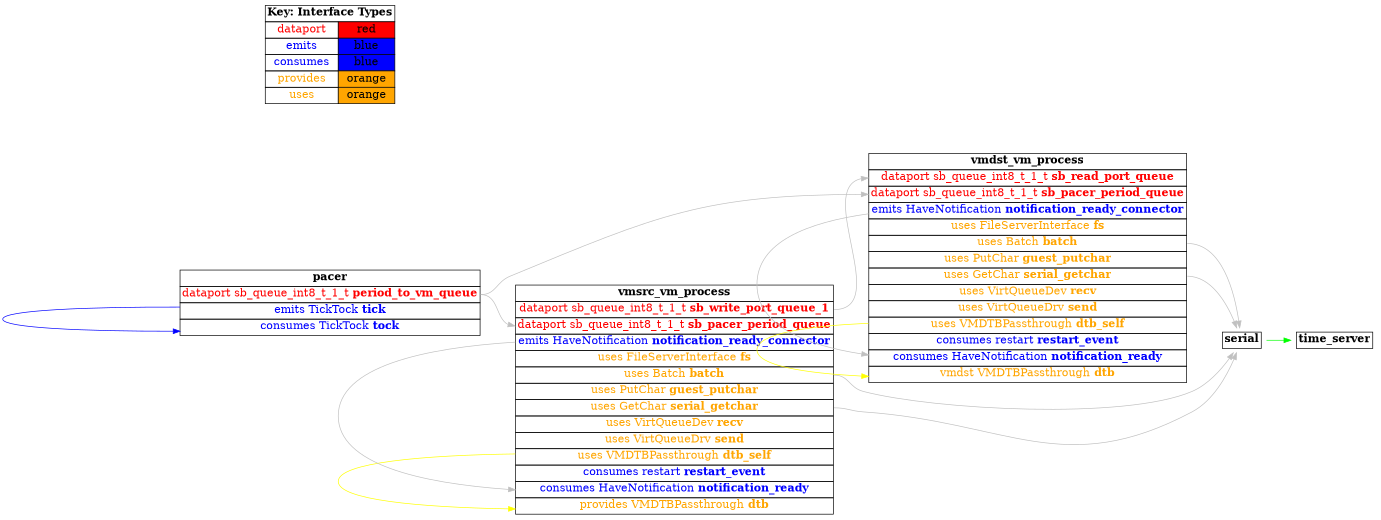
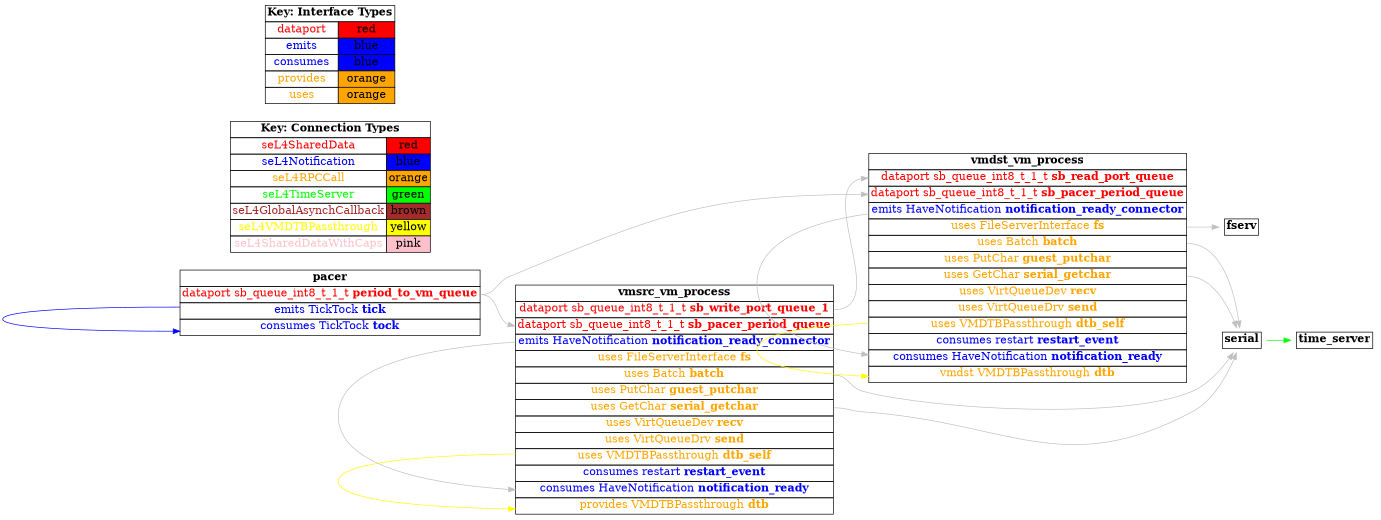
node "Key: Connection Types": added
node "fserv": added
